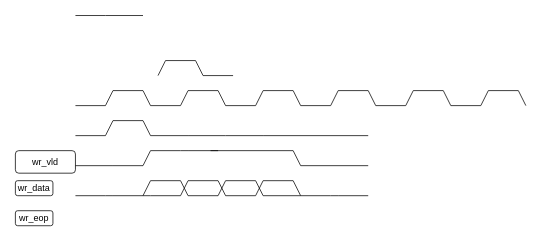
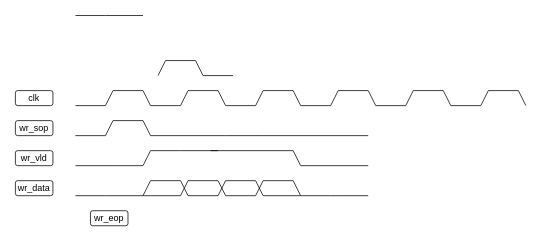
node "clk": added
node "wr_sop": added
node "wr_vld": size 60x23 -> 38x15
node "wr_eop": moved (34, 218) -> (109, 218)
